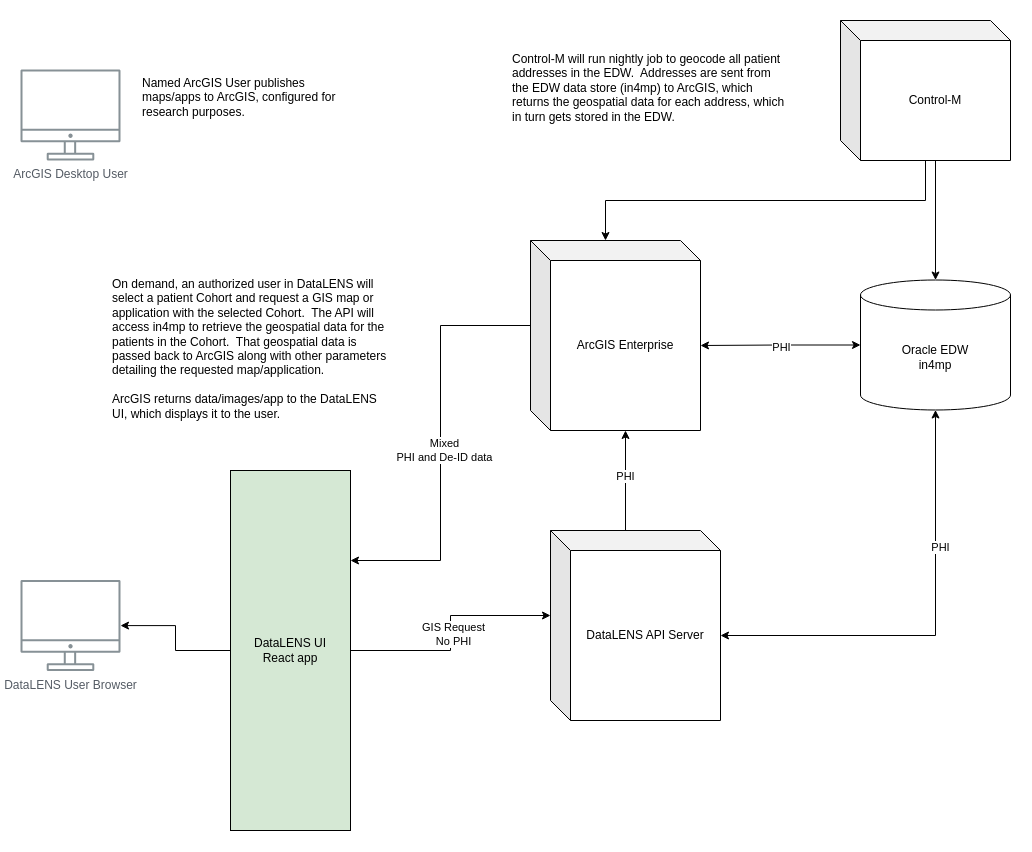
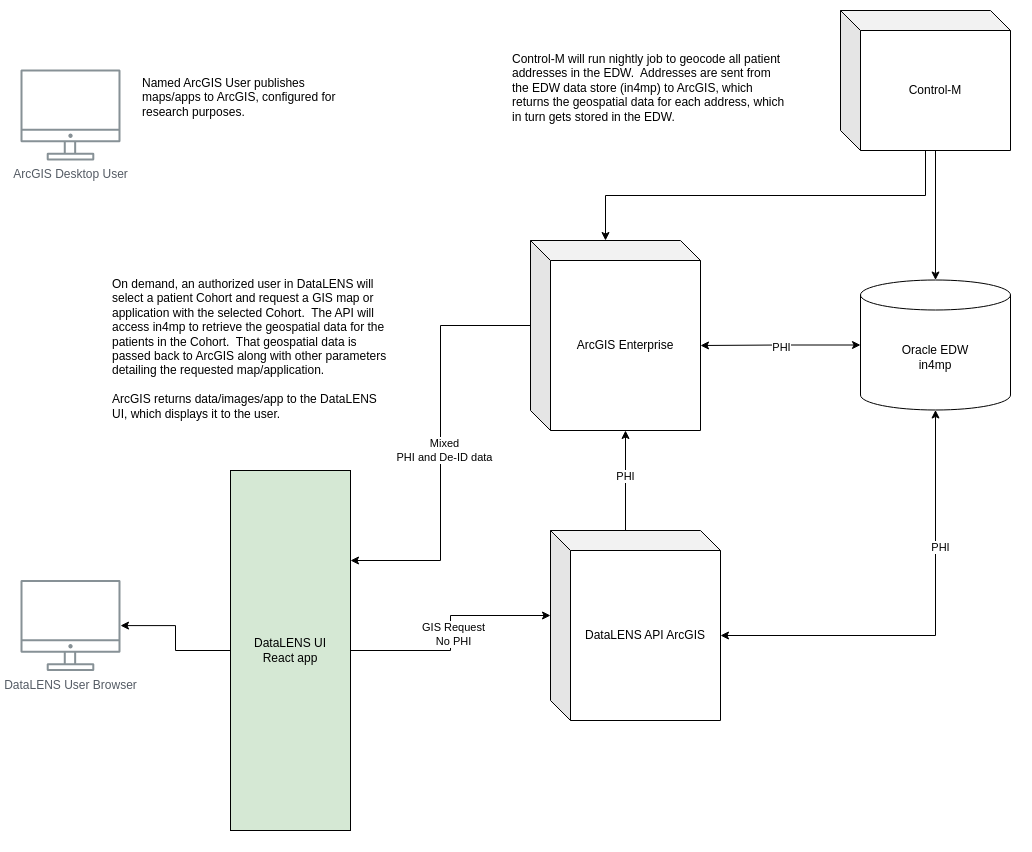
node "Control-M": moved (926, 91) -> (926, 81)
node "DataLENS API Server": label "DataLENS API Server" -> "DataLENS API ArcGIS"
